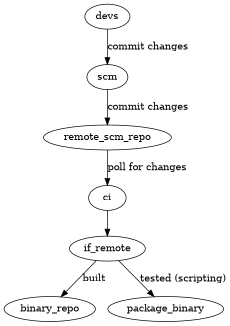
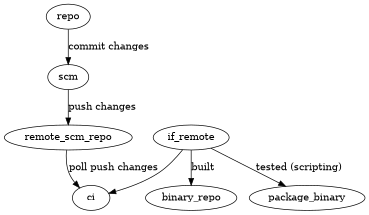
node "devs": label "devs" -> "repo"
edge "scm" -> "remote_scm_repo": label "commit changes" -> "push changes"
edge "remote_scm_repo" -> "ci": label "poll for changes" -> "poll push changes"
edge "ci" -> "if_remote": reversed
